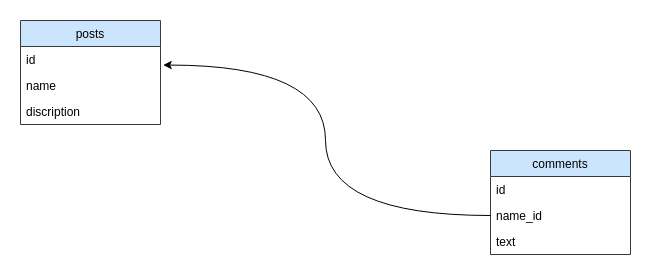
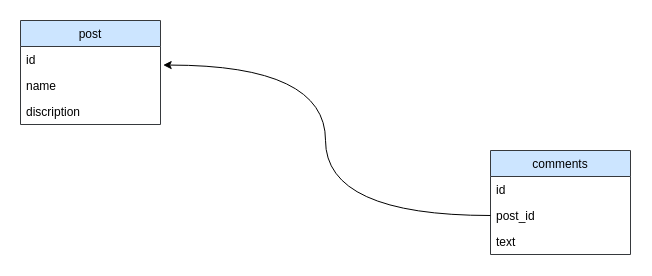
node "posts": label "posts" -> "post"
node "name_id": label "name_id" -> "post_id"
